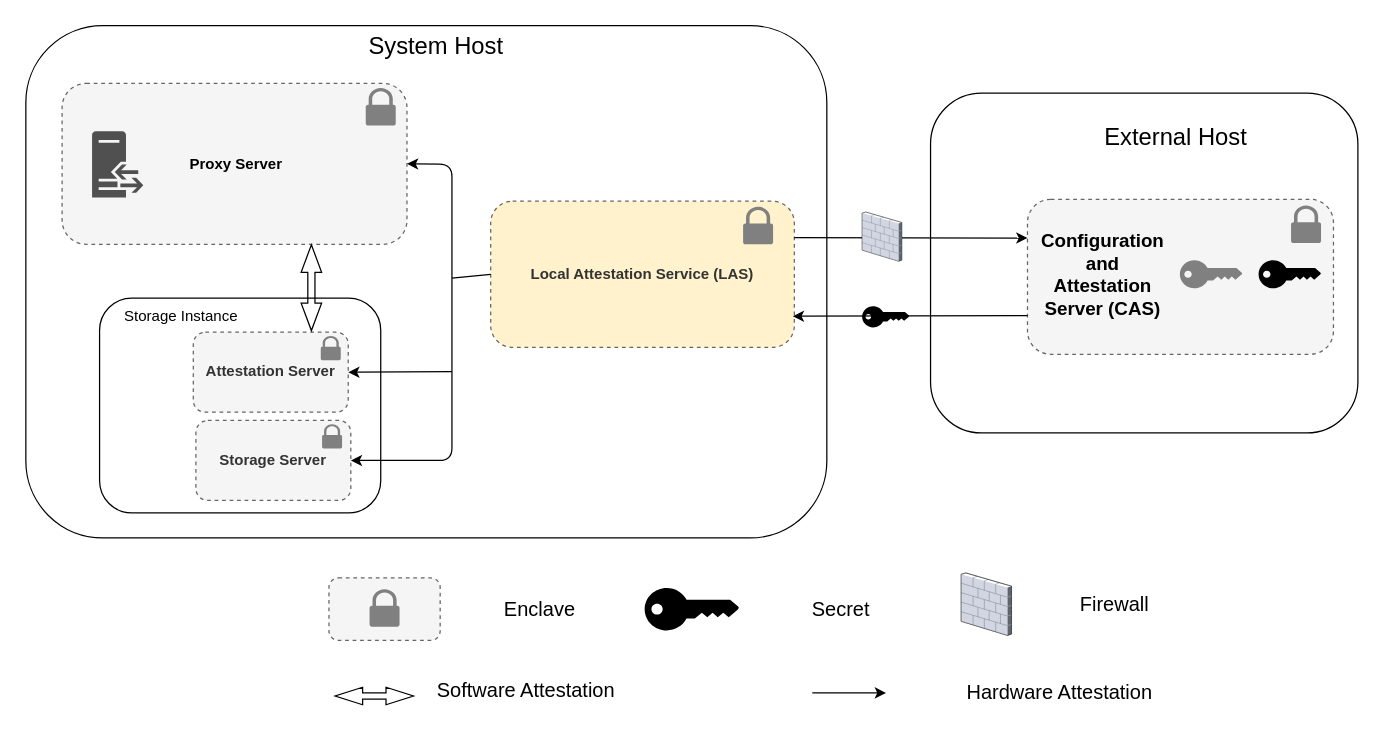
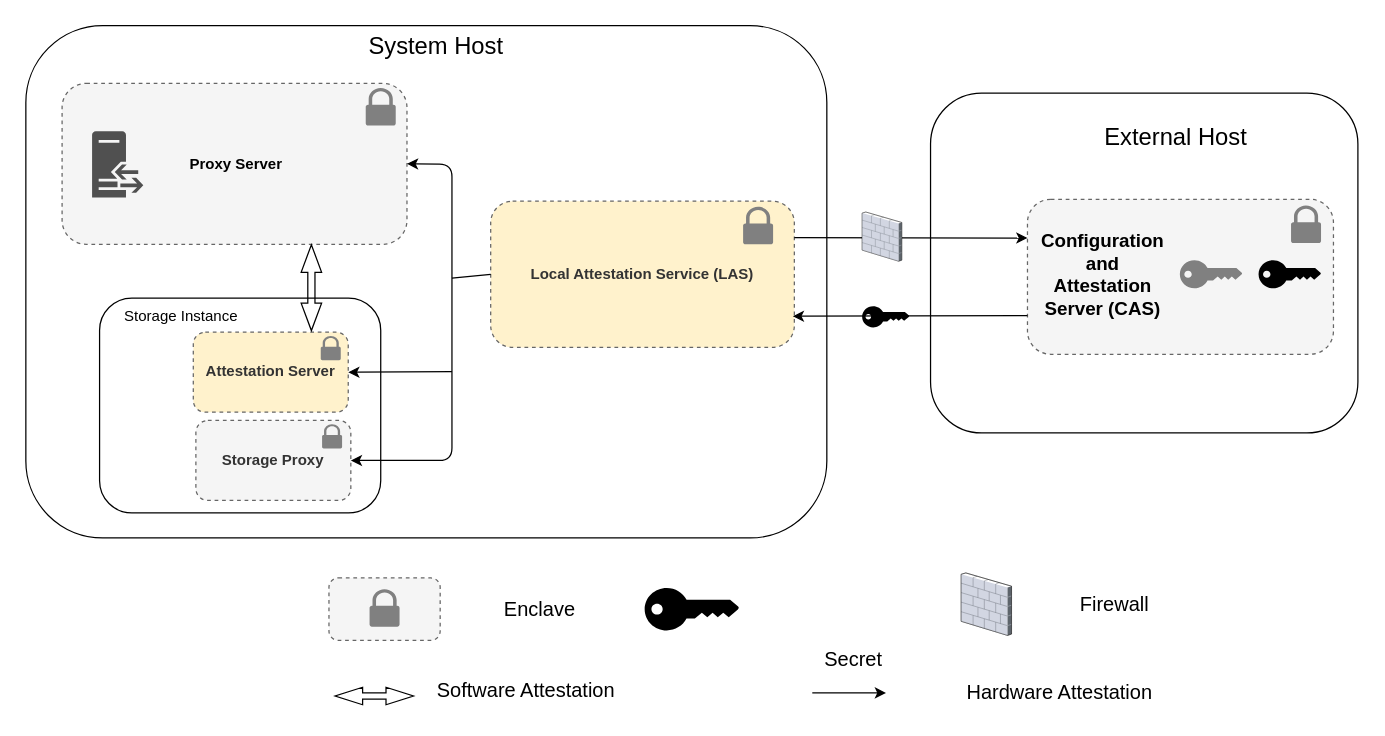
node "Attestation Server": fillcolor #f5f5f5 -> #fff2cc
node "Storage Server": label "Storage Server" -> "Storage Proxy"
node "Secret": moved (840, 609) -> (853, 659)
